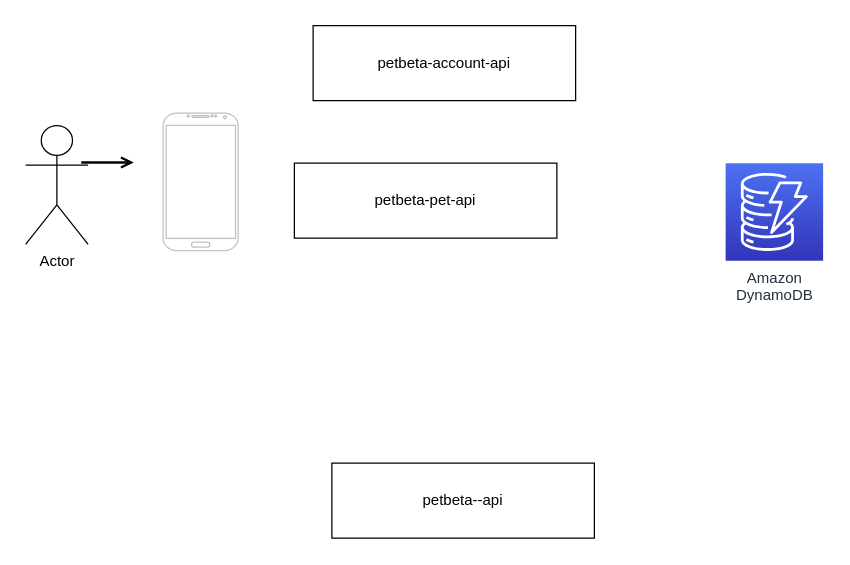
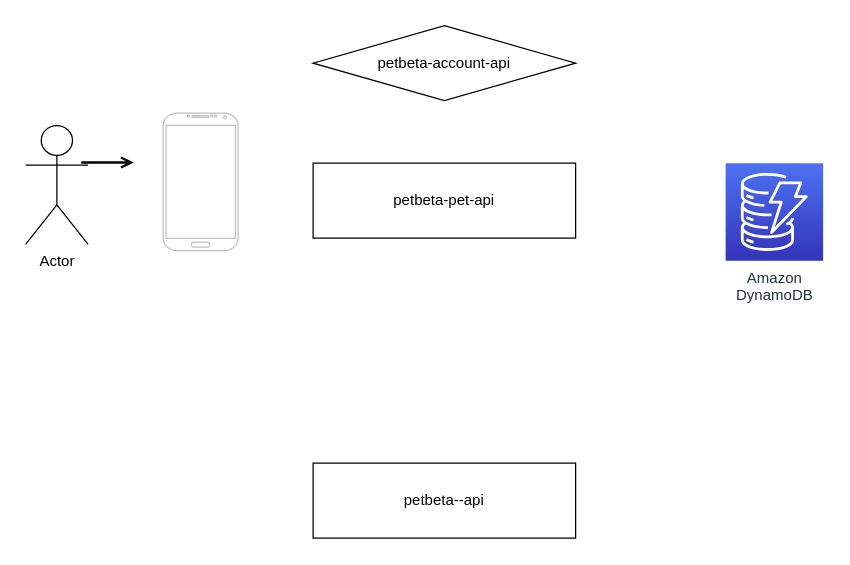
node "petbeta-account-api": shape rectangle -> diamond
node "petbeta-pet-api": moved (426, 201) -> (444, 201)
node "petbeta--api": moved (463, 501) -> (444, 501)
